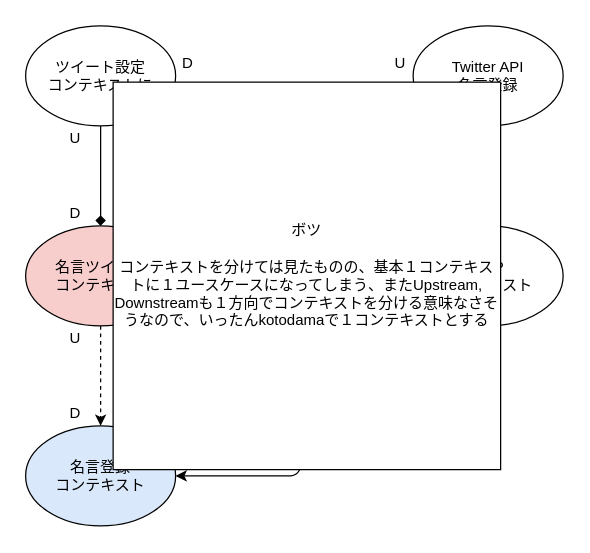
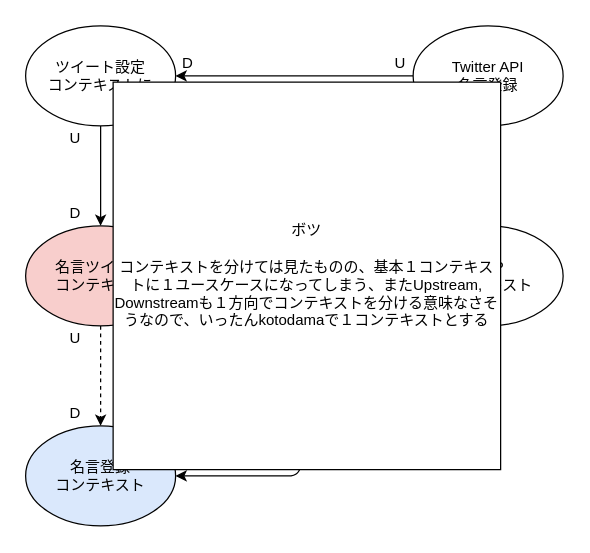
edge "Twitter API 名言登録" -> "ツイート設定 コンテキストに": added
edge "ツイート設定 コンテキストに" -> "名言ツイート コンテキスト": arrowhead diamond -> classic
